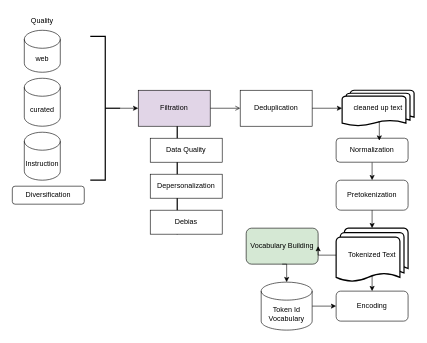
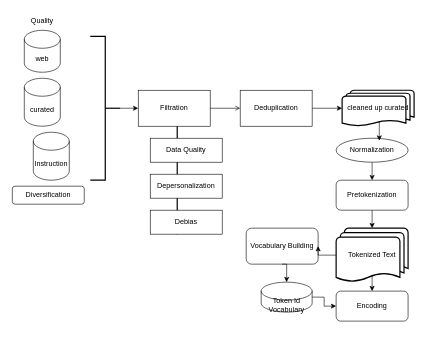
node "Filtration": fillcolor #e1d5e7 -> #ffffff
node "cleaned up text": label "cleaned up text" -> "cleaned up curated"
node "Normalization": shape rounded rectangle -> ellipse
node "Instruction": moved (42, 156) -> (51, 156)
node "Vocabulary Building": fillcolor #d5e8d4 -> #ffffff
node "Token Id Vocabulary": size 51x48 -> 51x30
